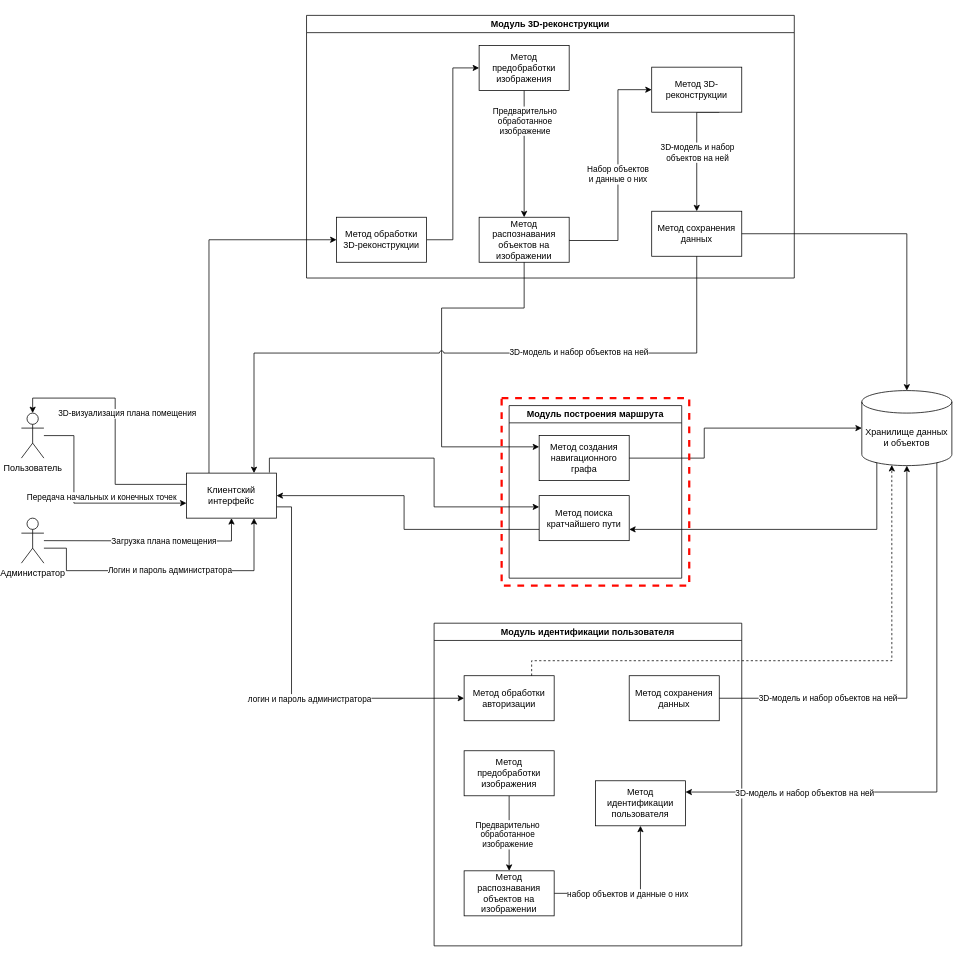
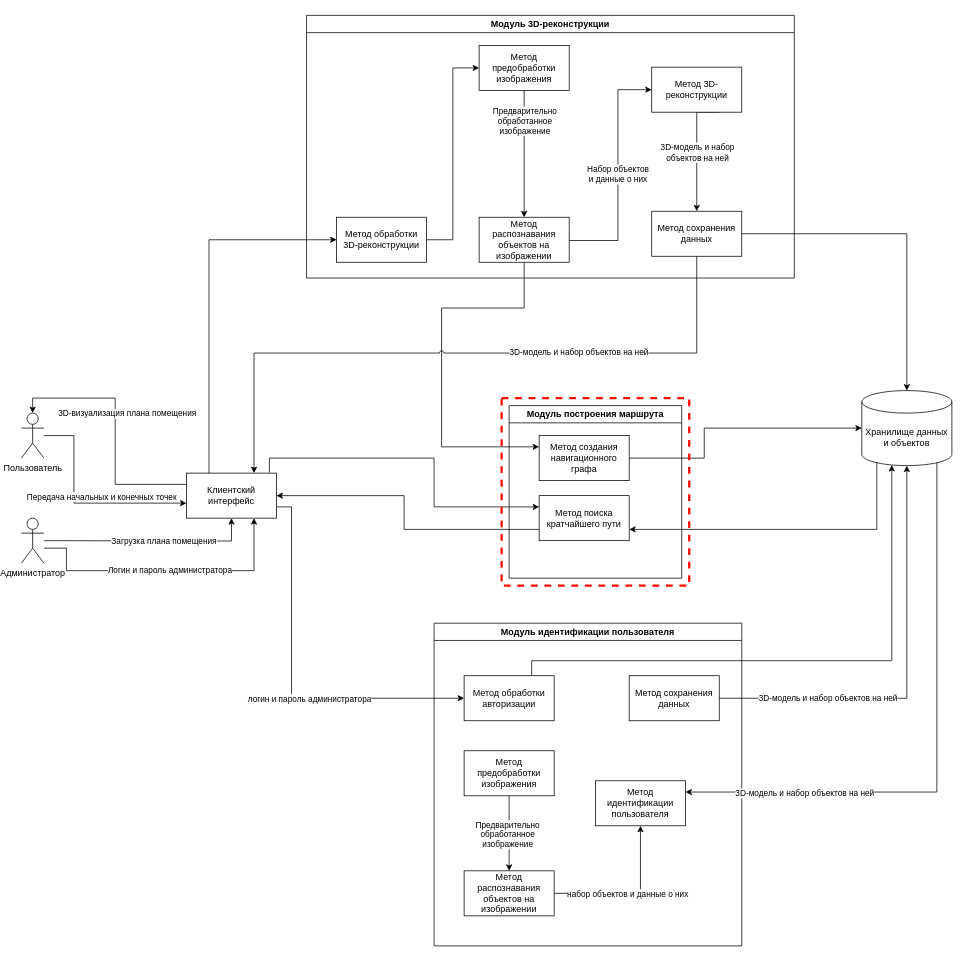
edge "Метод обработки авторизации" -> "Хранилище данных и объектов": style dashed -> solid
